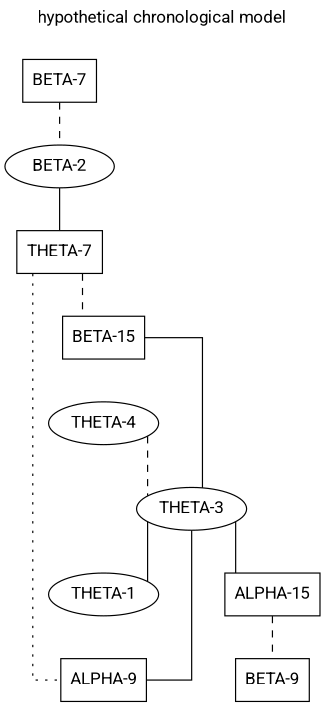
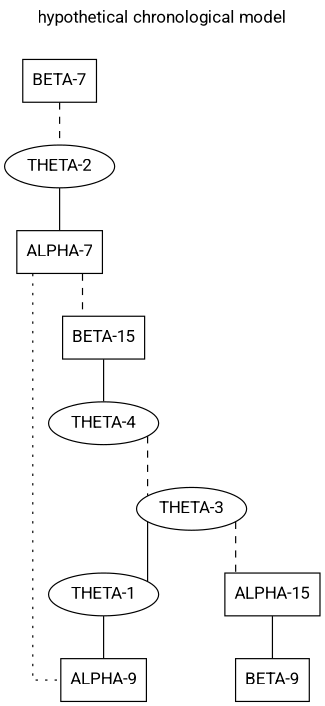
node "BETA-2": label "BETA-2" -> "THETA-2"
node "THETA-7": label "THETA-7" -> "ALPHA-7"
edge "BETA-15" -- "THETA-3": now "BETA-15" -- "THETA-4"
edge "THETA-3" -- "ALPHA-15": style solid -> dashed
edge "THETA-3" -- "ALPHA-9": now "THETA-1" -- "ALPHA-9"
edge "ALPHA-15" -- "BETA-9": style dashed -> solid
